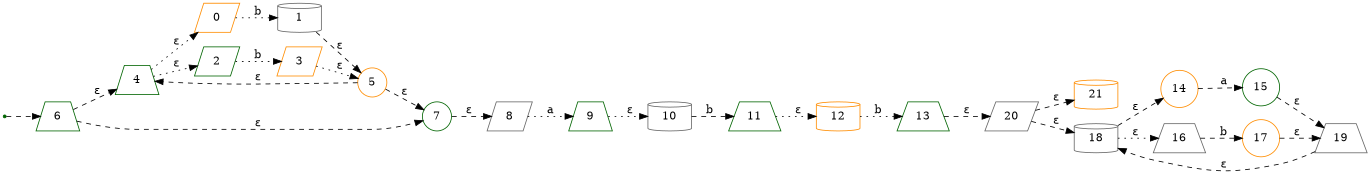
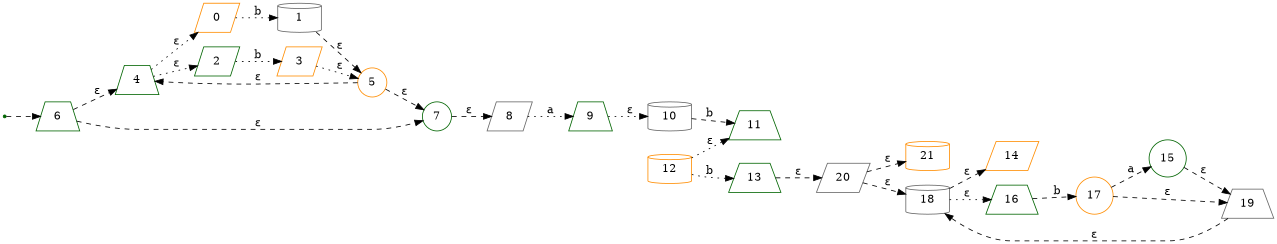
edge "14" -> "15": now "17" -> "15"
node "14": shape circle -> parallelogram
edge "11" -> "12": reversed
node "16": color gray40 -> darkgreen
